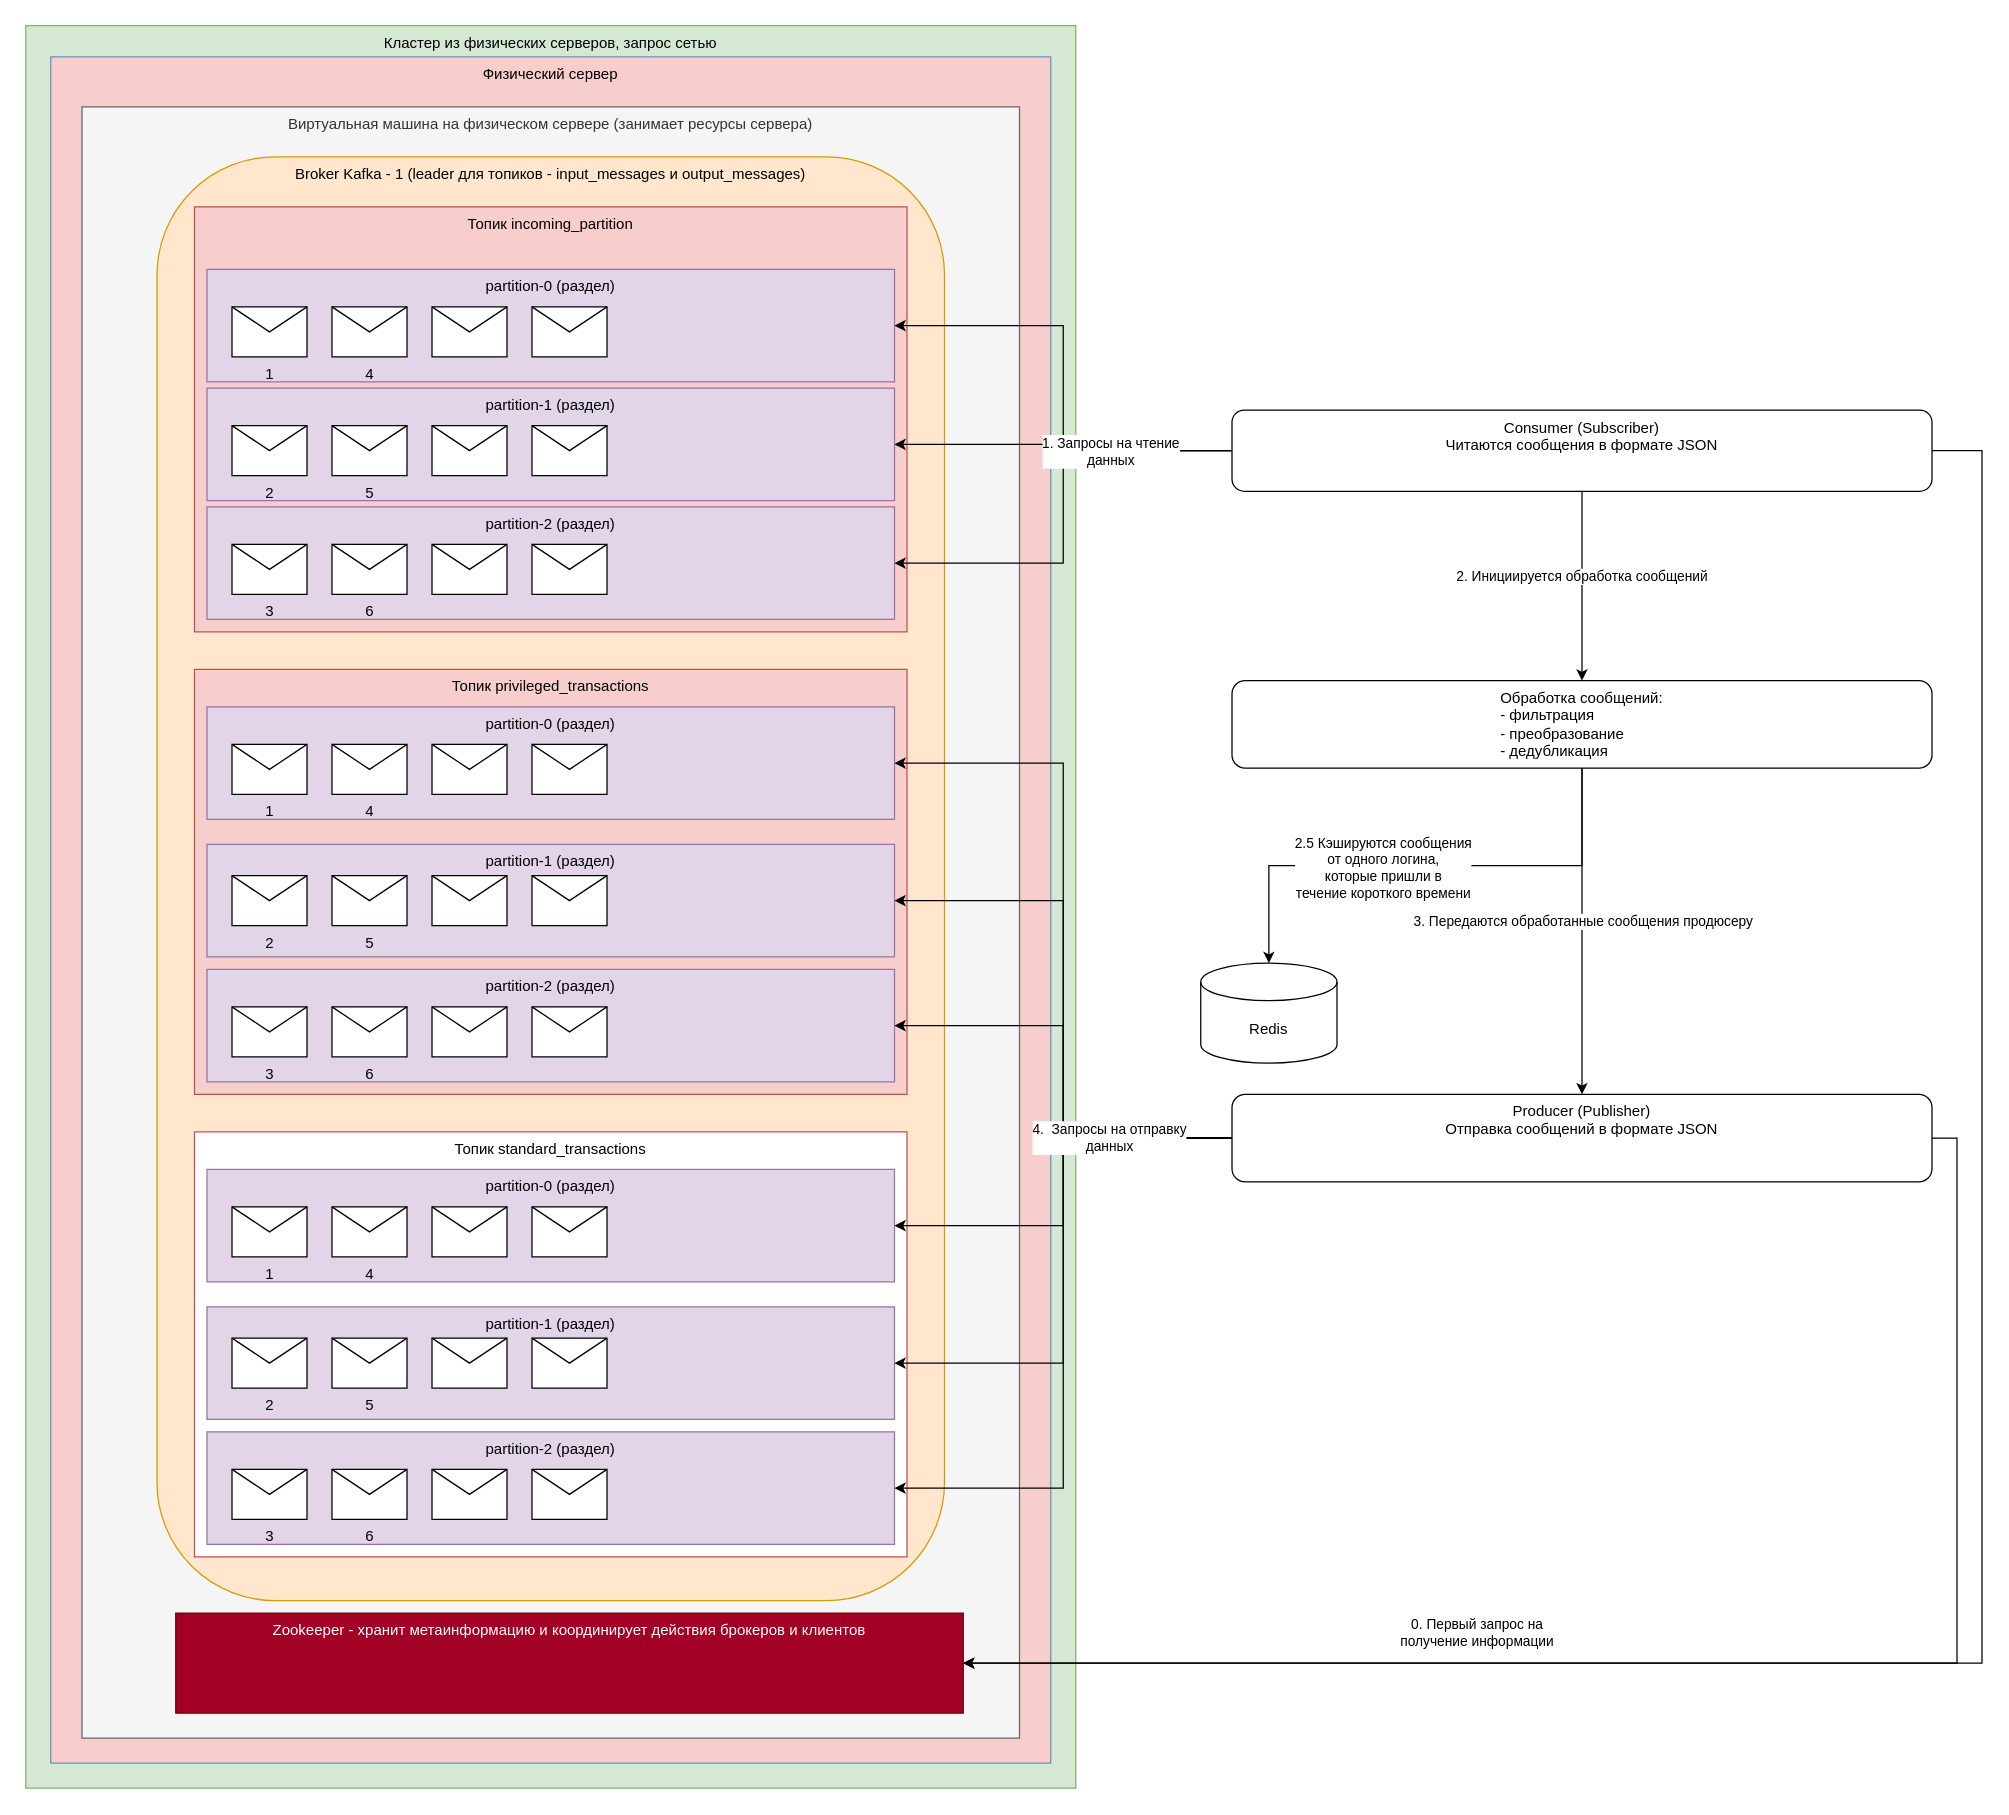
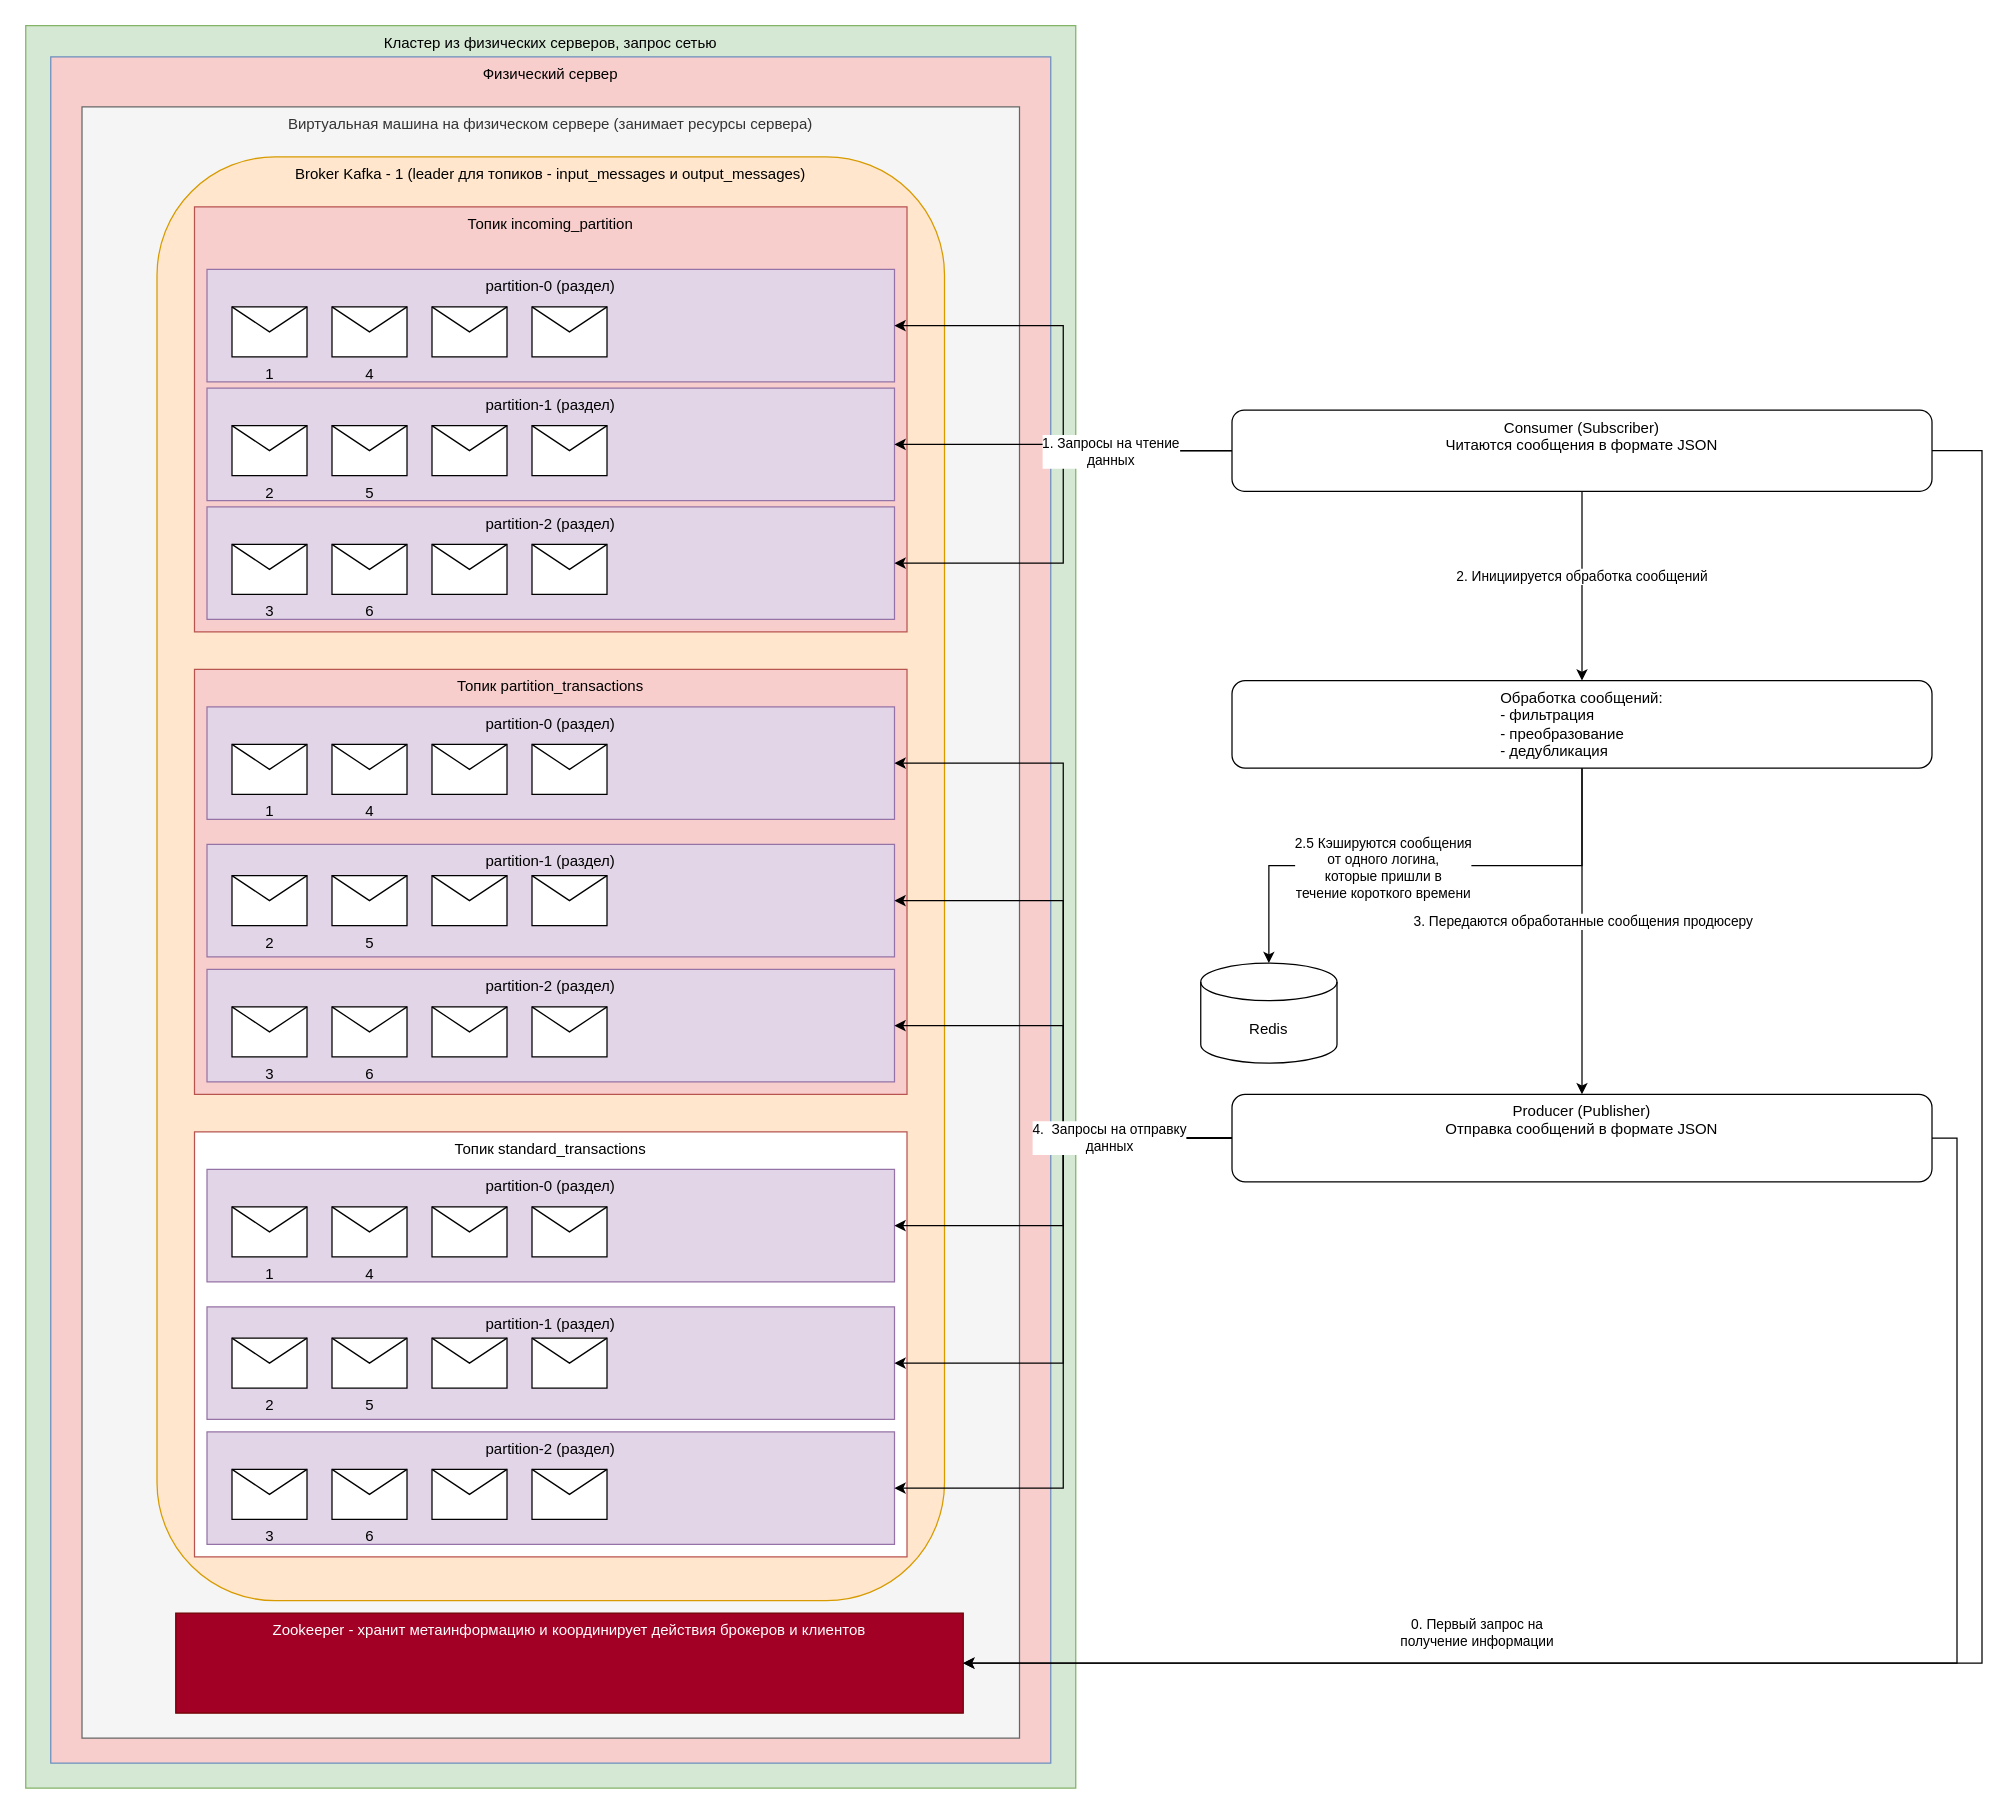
node "Топик privileged_transactions": label "Топик privileged_transactions" -> "Топик partition_transactions"
